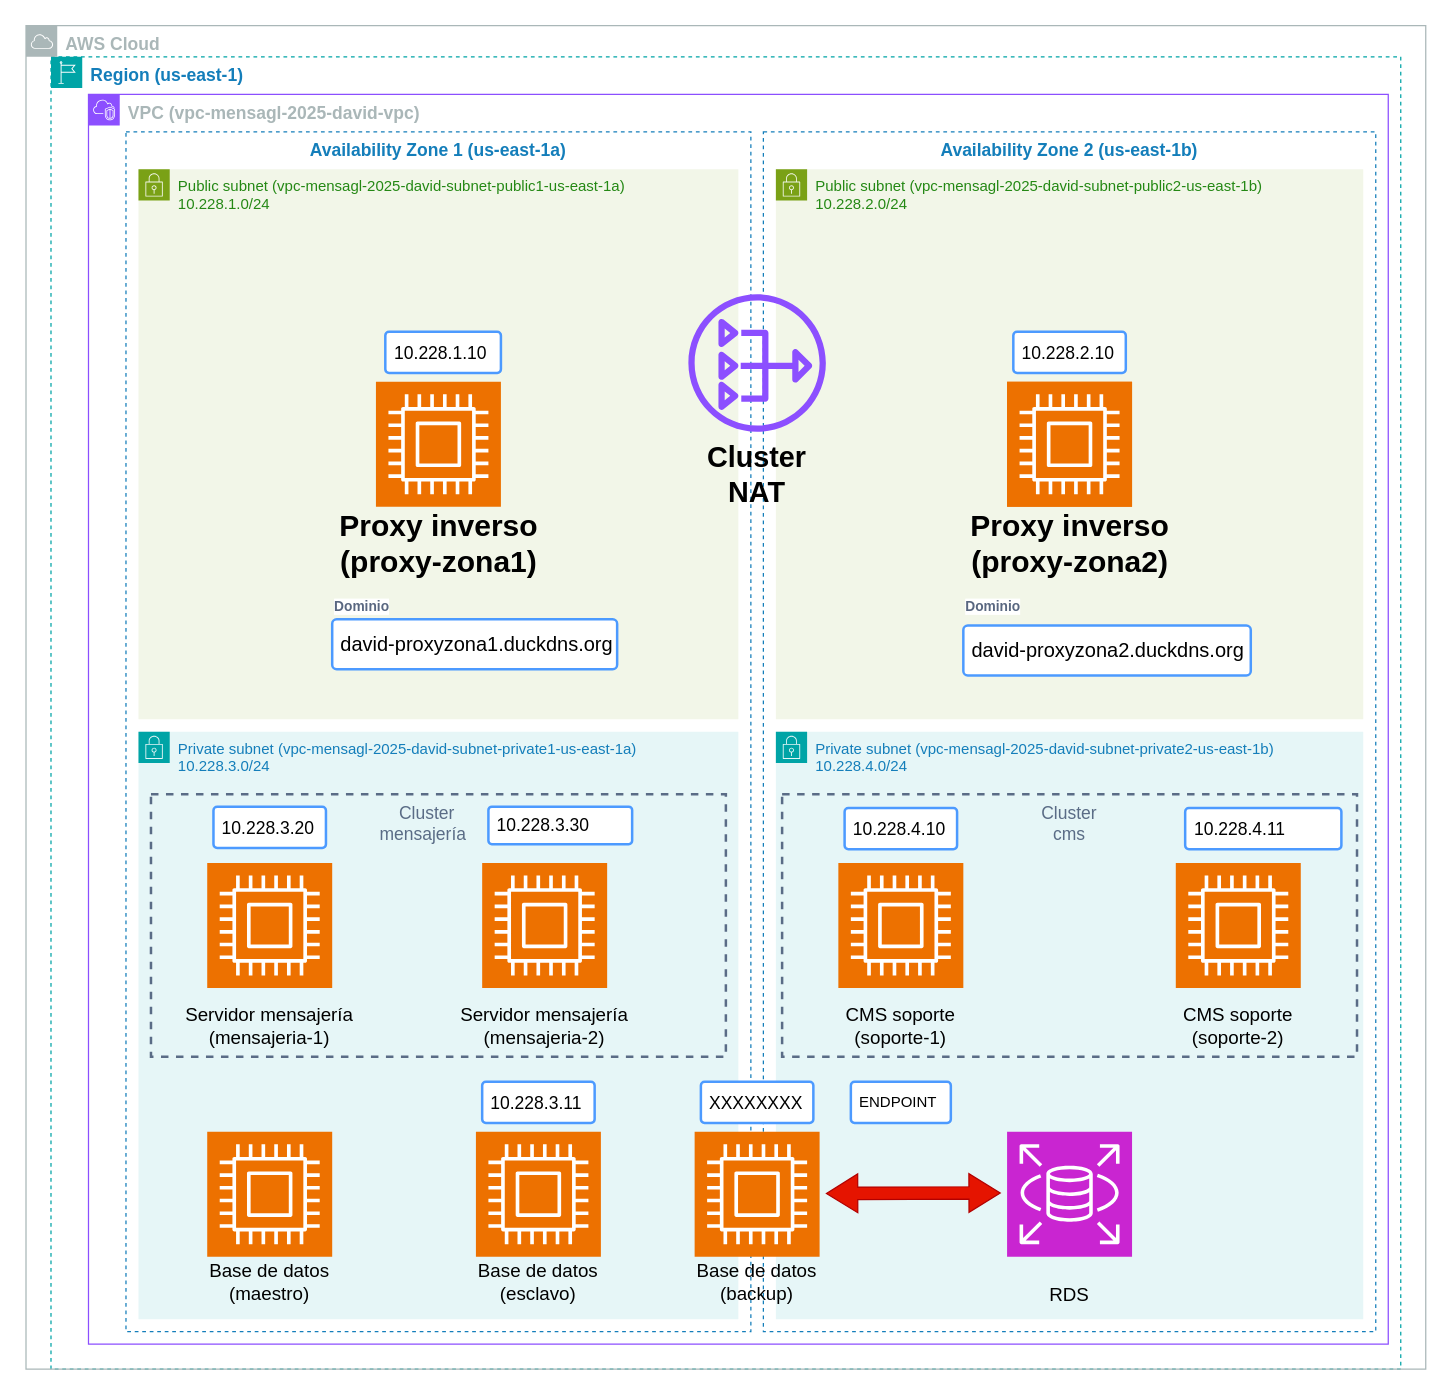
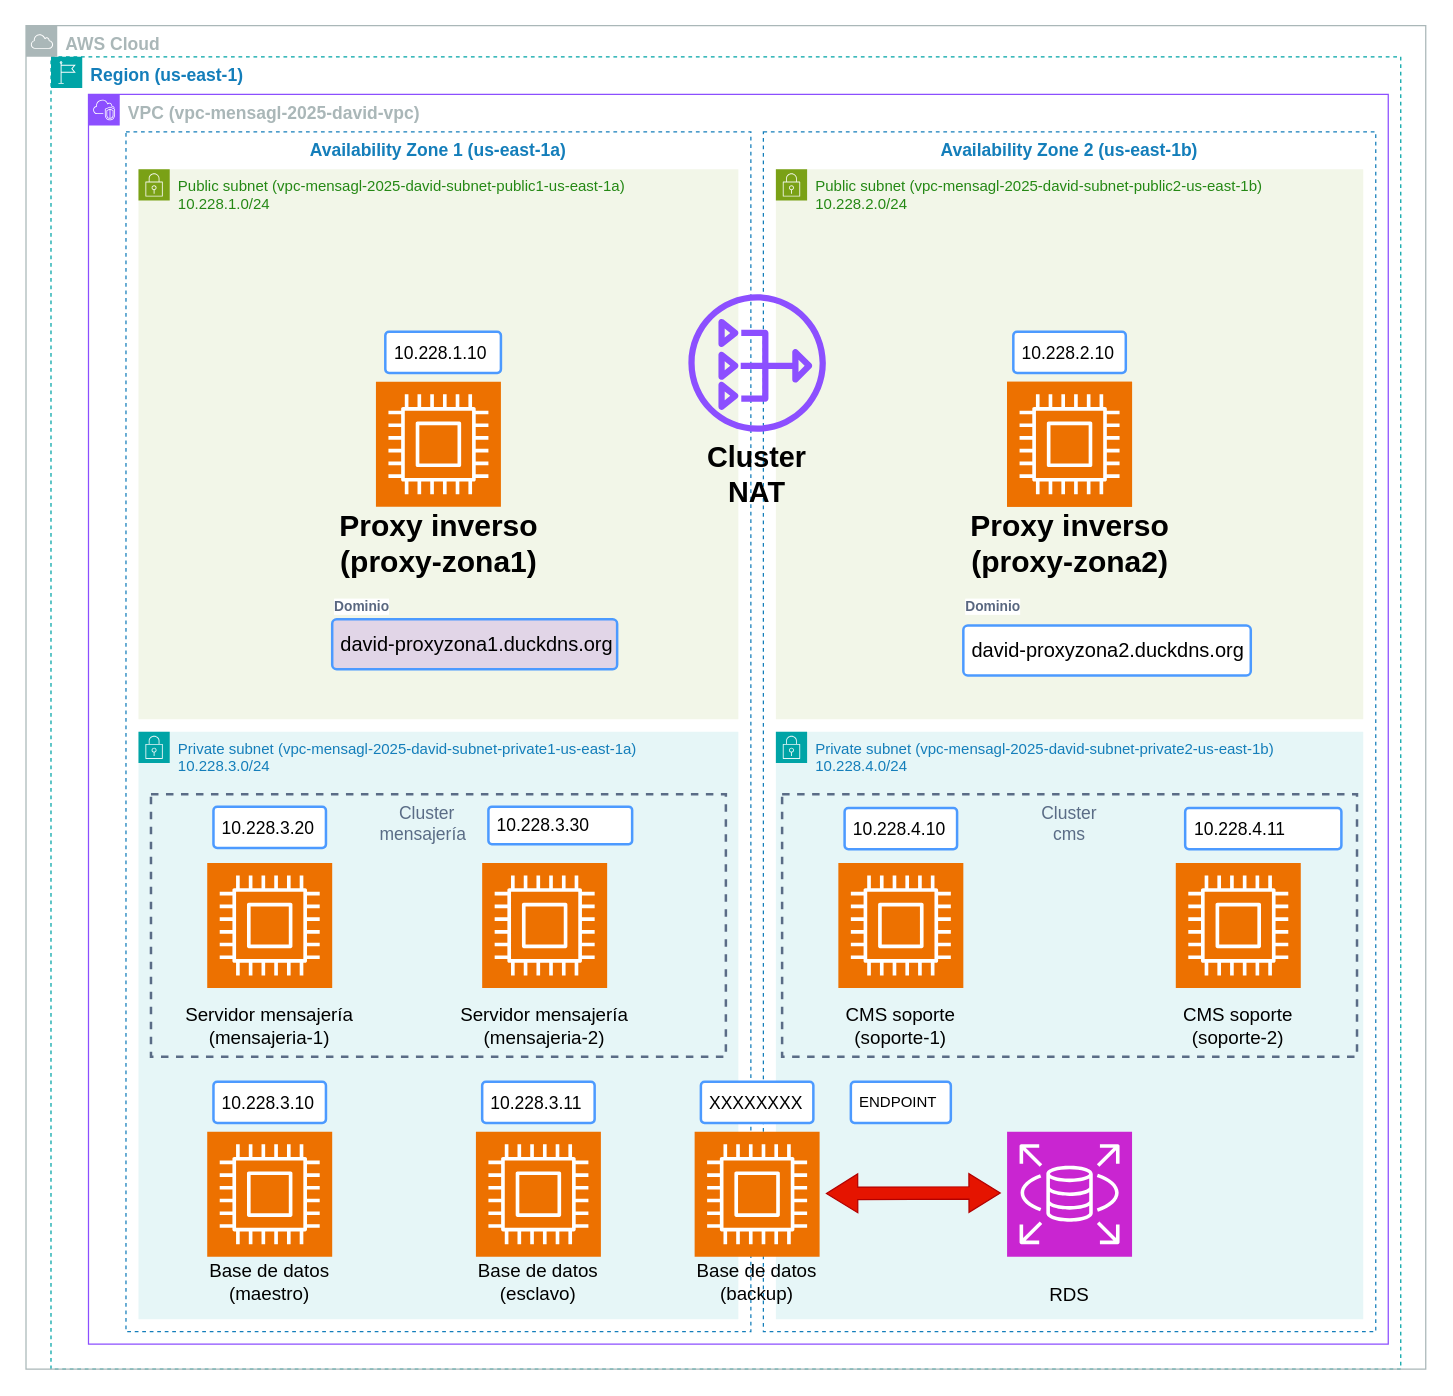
node "david-proxyzona1.duckdns.org": fillcolor #ffffff -> #e1d5e7
node "10.228.3.10": added
